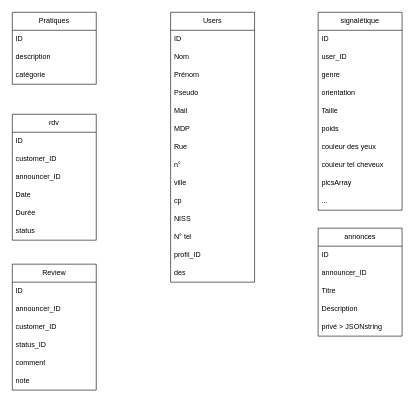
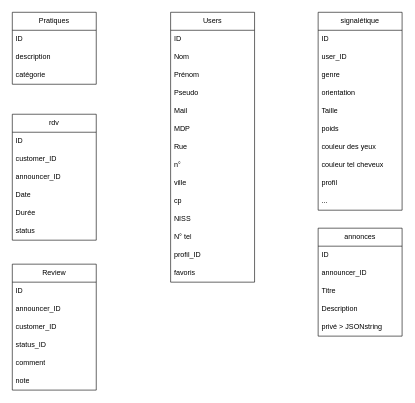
node "picsArray": label "picsArray" -> "profil"
node "des": label "des" -> "favoris"
